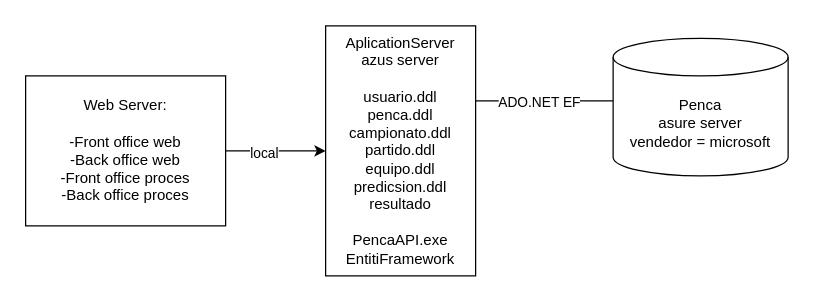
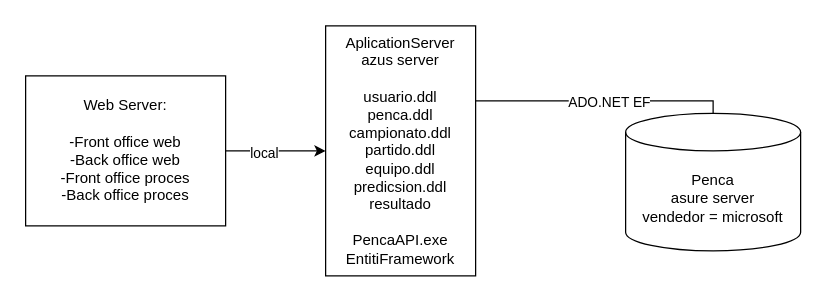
node "Penca asure server vendedor = microsoft": moved (701, 107) -> (713, 182)
